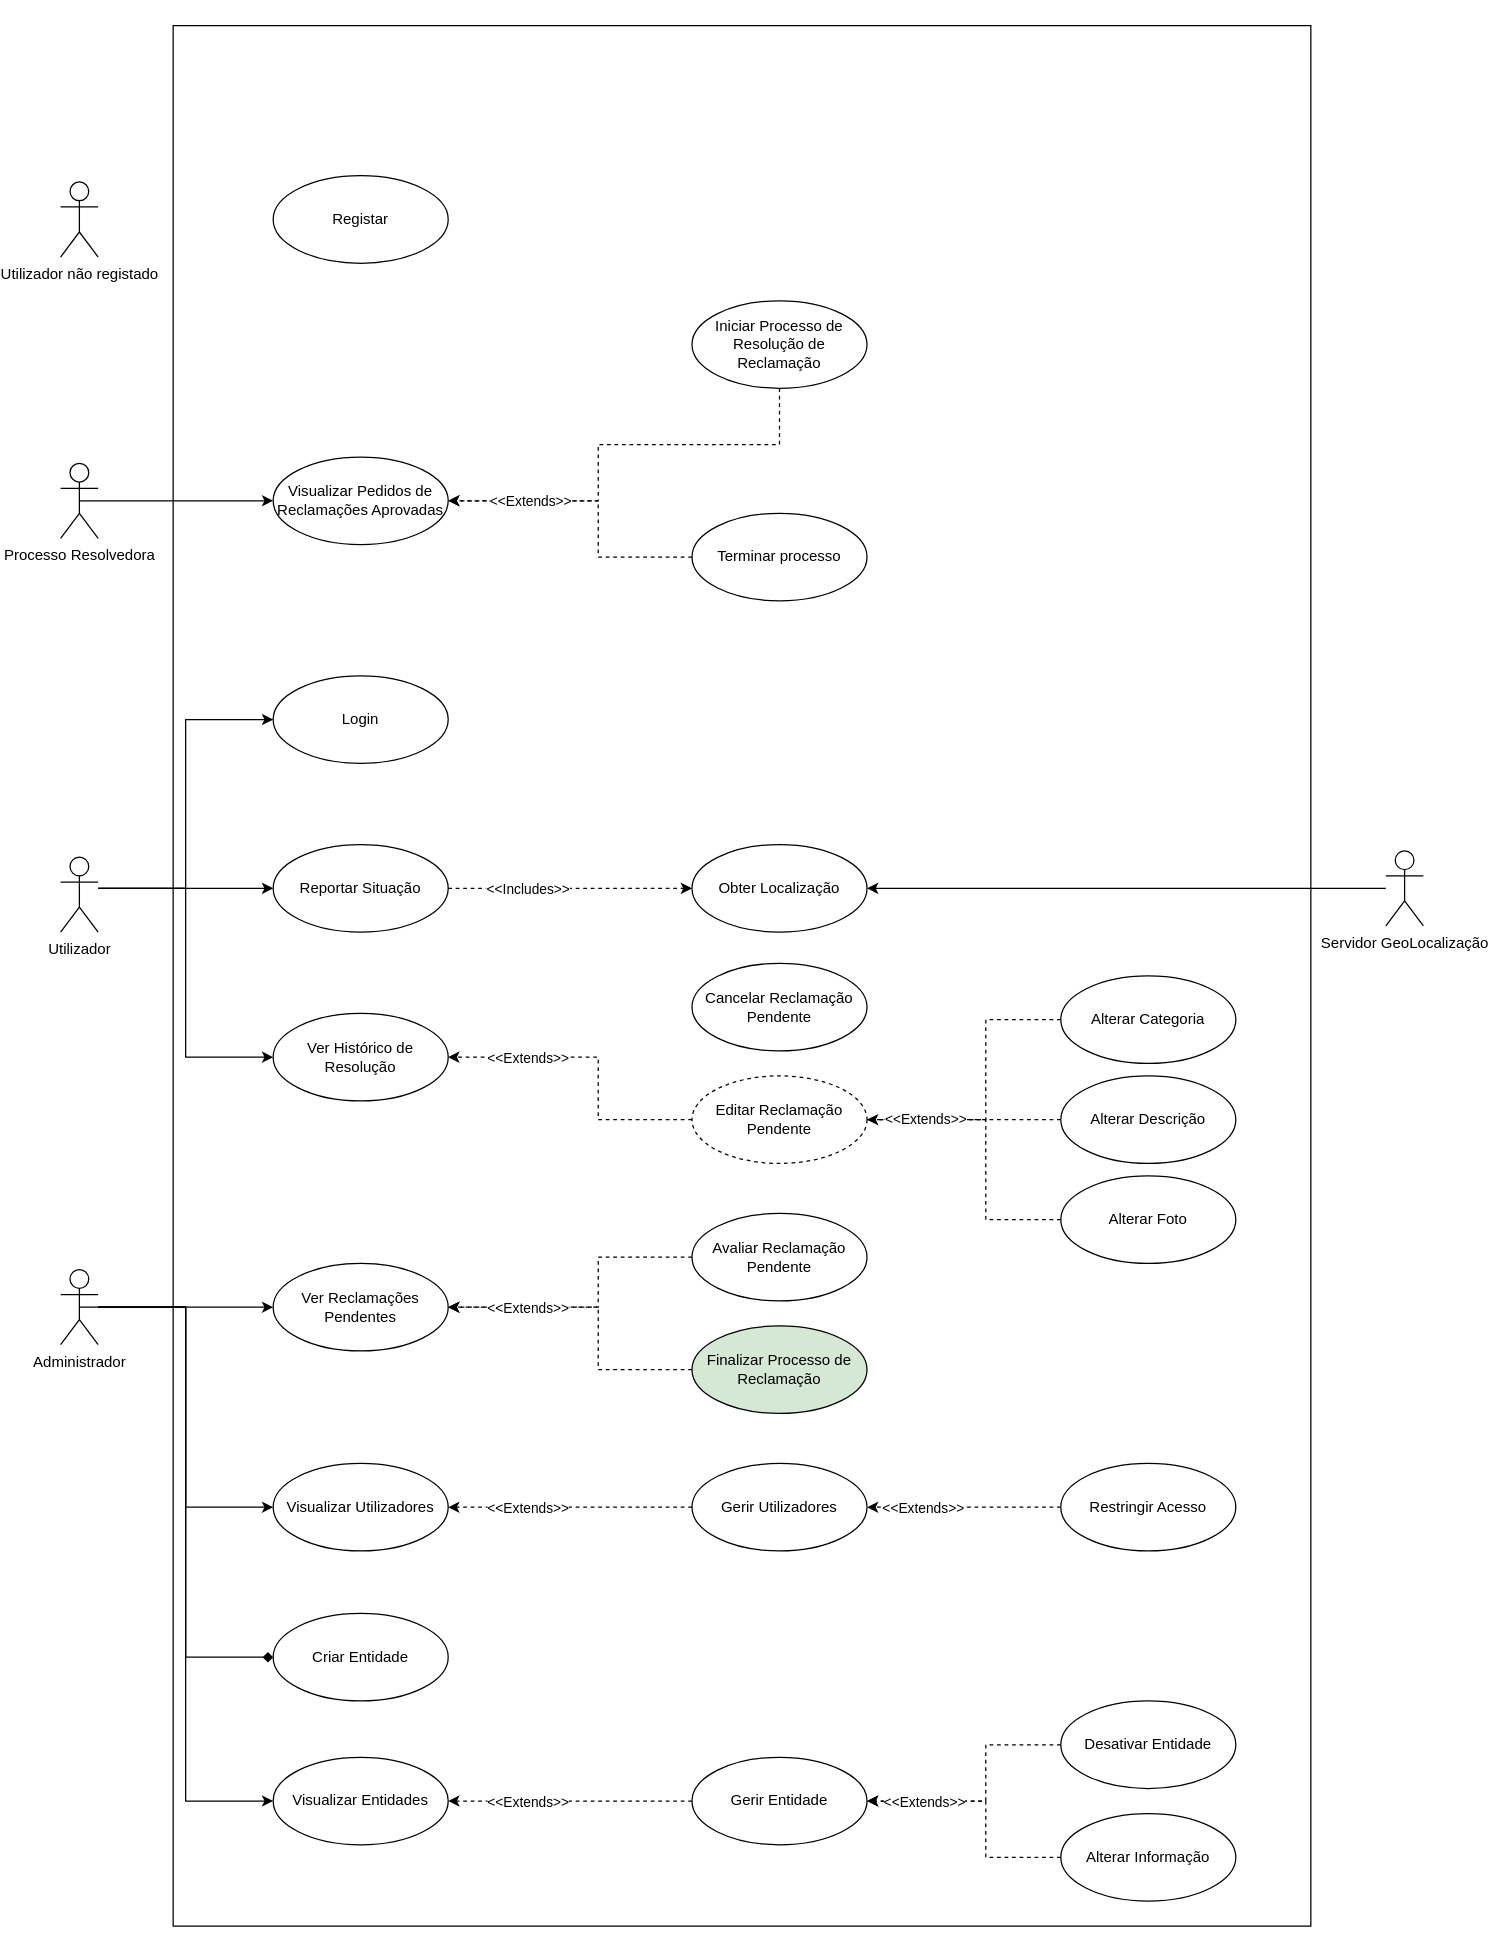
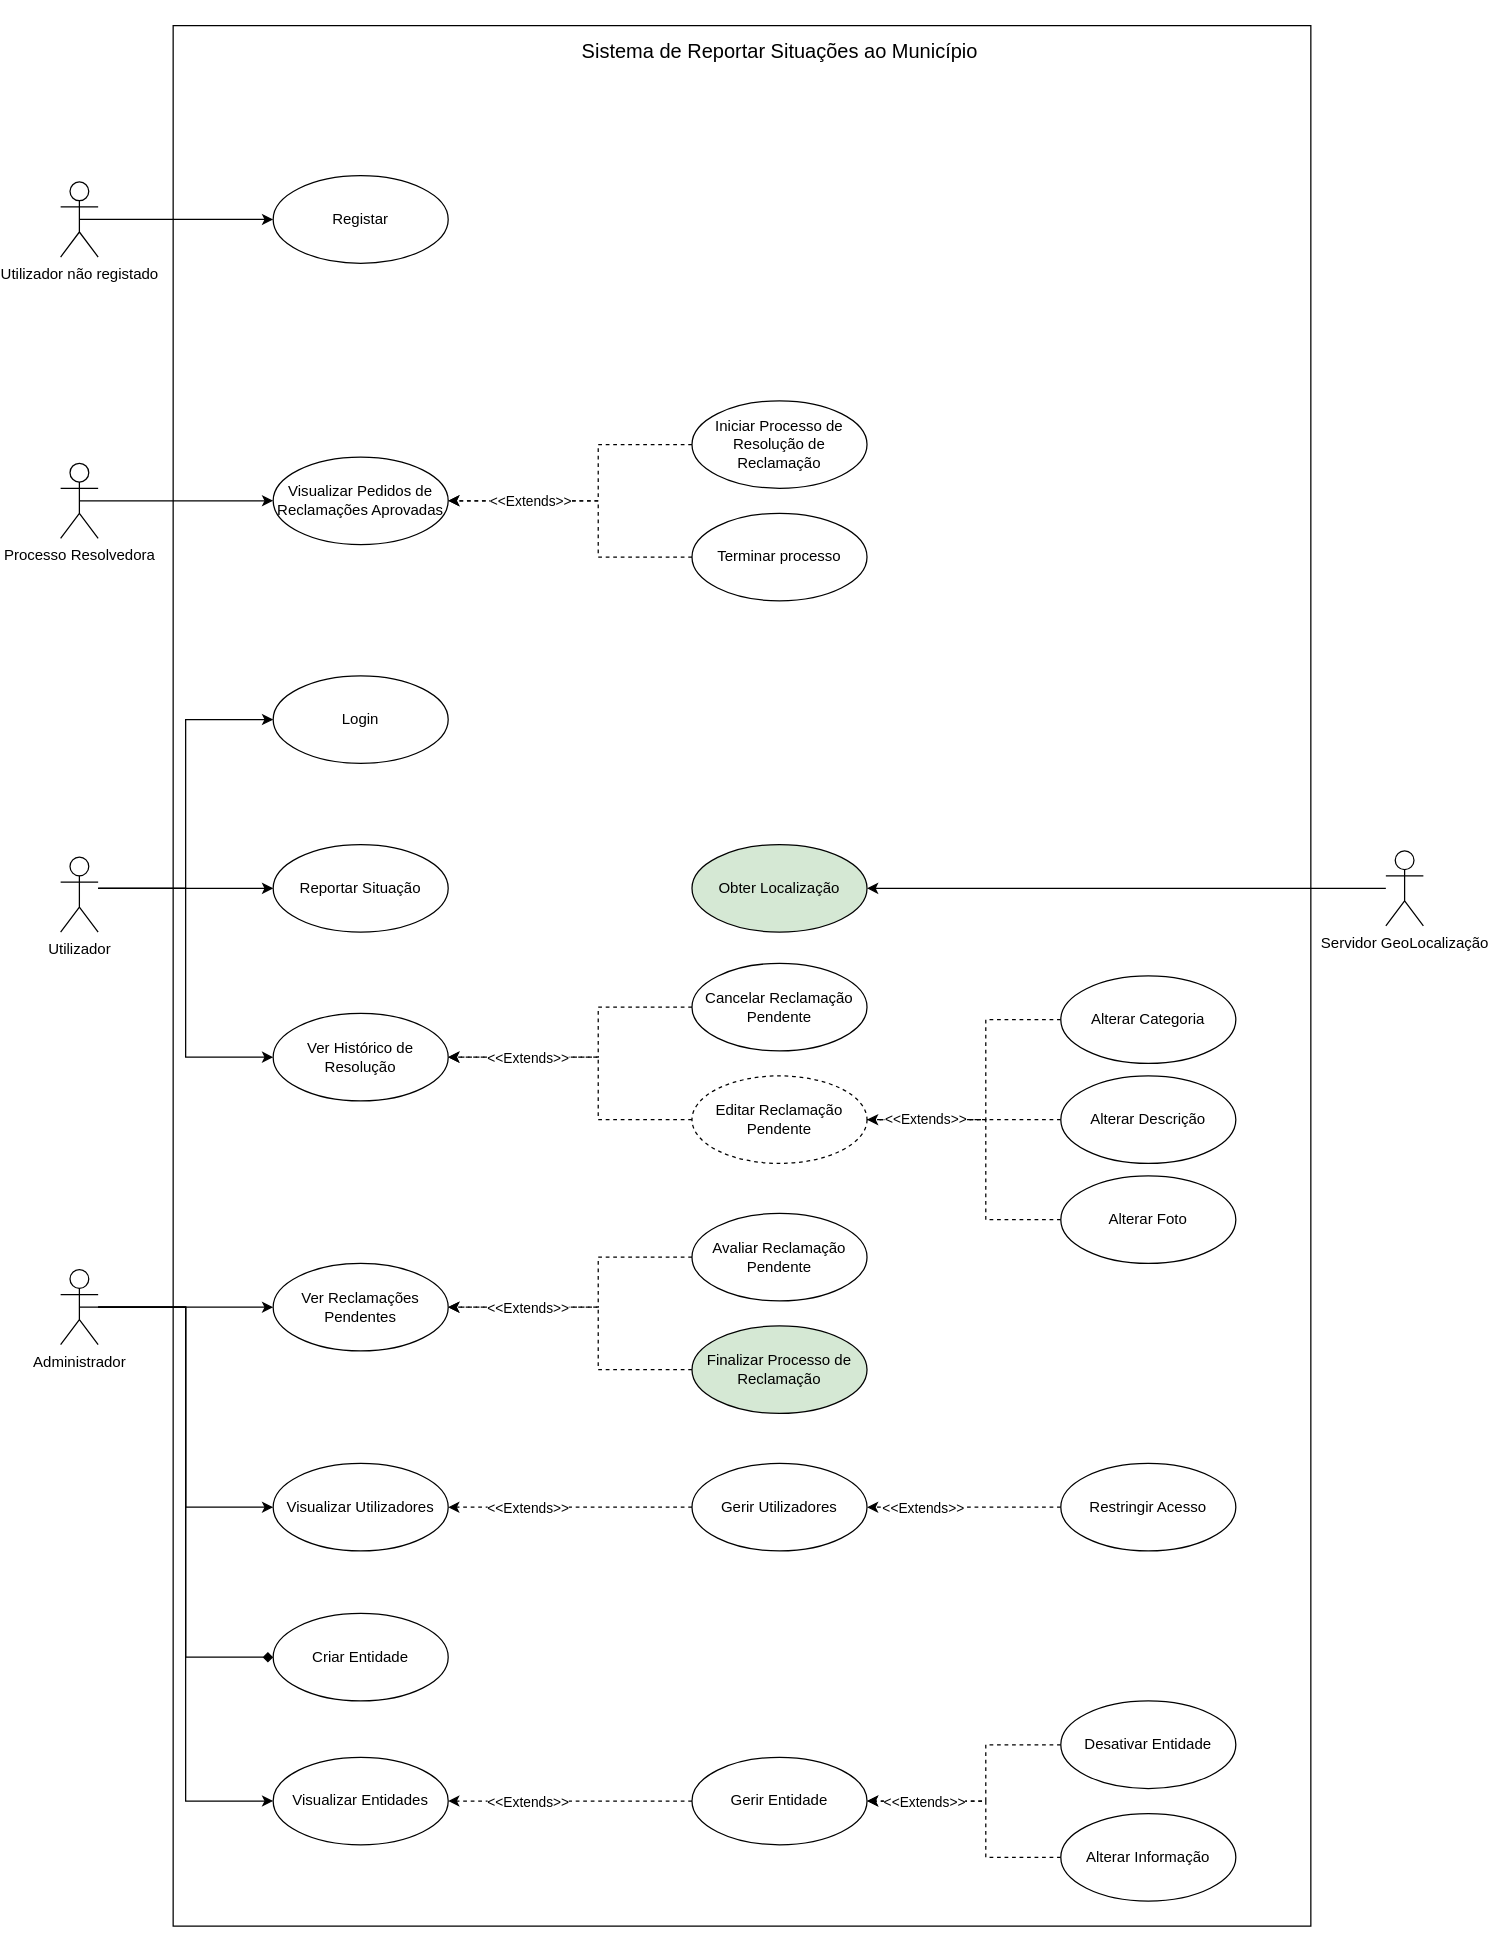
node "Sistema de Reportar Situações ao Município": added
edge "Utilizador não registado" -> "Registar": added
node "Iniciar Processo de Resolução de Reclamação": moved (779, 344) -> (779, 444)
edge "Reportar Situação" -> "Obter Localização": removed, label "<<Includes>>"
node "Obter Localização": fillcolor #ffffff -> #d5e8d4
edge "Cancelar Reclamação Pendente" -> "Ver Histórico de Resolução": added
